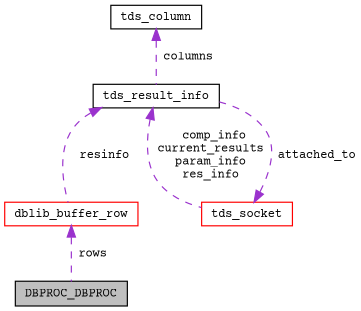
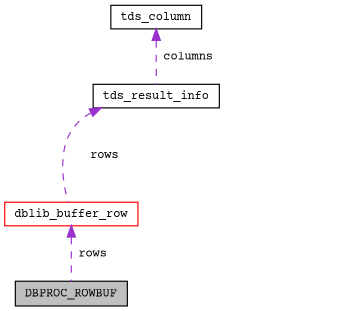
edge "dblib_buffer_row" -> "tds_result_info": label " resinfo" -> " rows"
node "tds_socket": removed
node "DBPROC_DBPROC": label "DBPROC_DBPROC" -> "DBPROC_ROWBUF"
